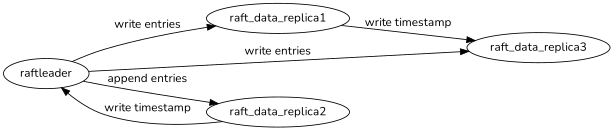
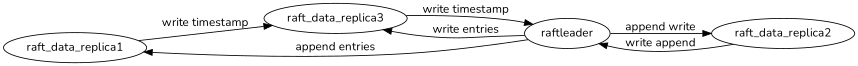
edge "raft_data_replica3" -> "raftleader": added, label "write timestamp"
edge "raftleader" -> "raft_data_replica1": label "write entries" -> "append entries"
edge "raftleader" -> "raft_data_replica2": label "append entries" -> "append write"
edge "raft_data_replica2" -> "raftleader": label "write timestamp" -> "write append"
